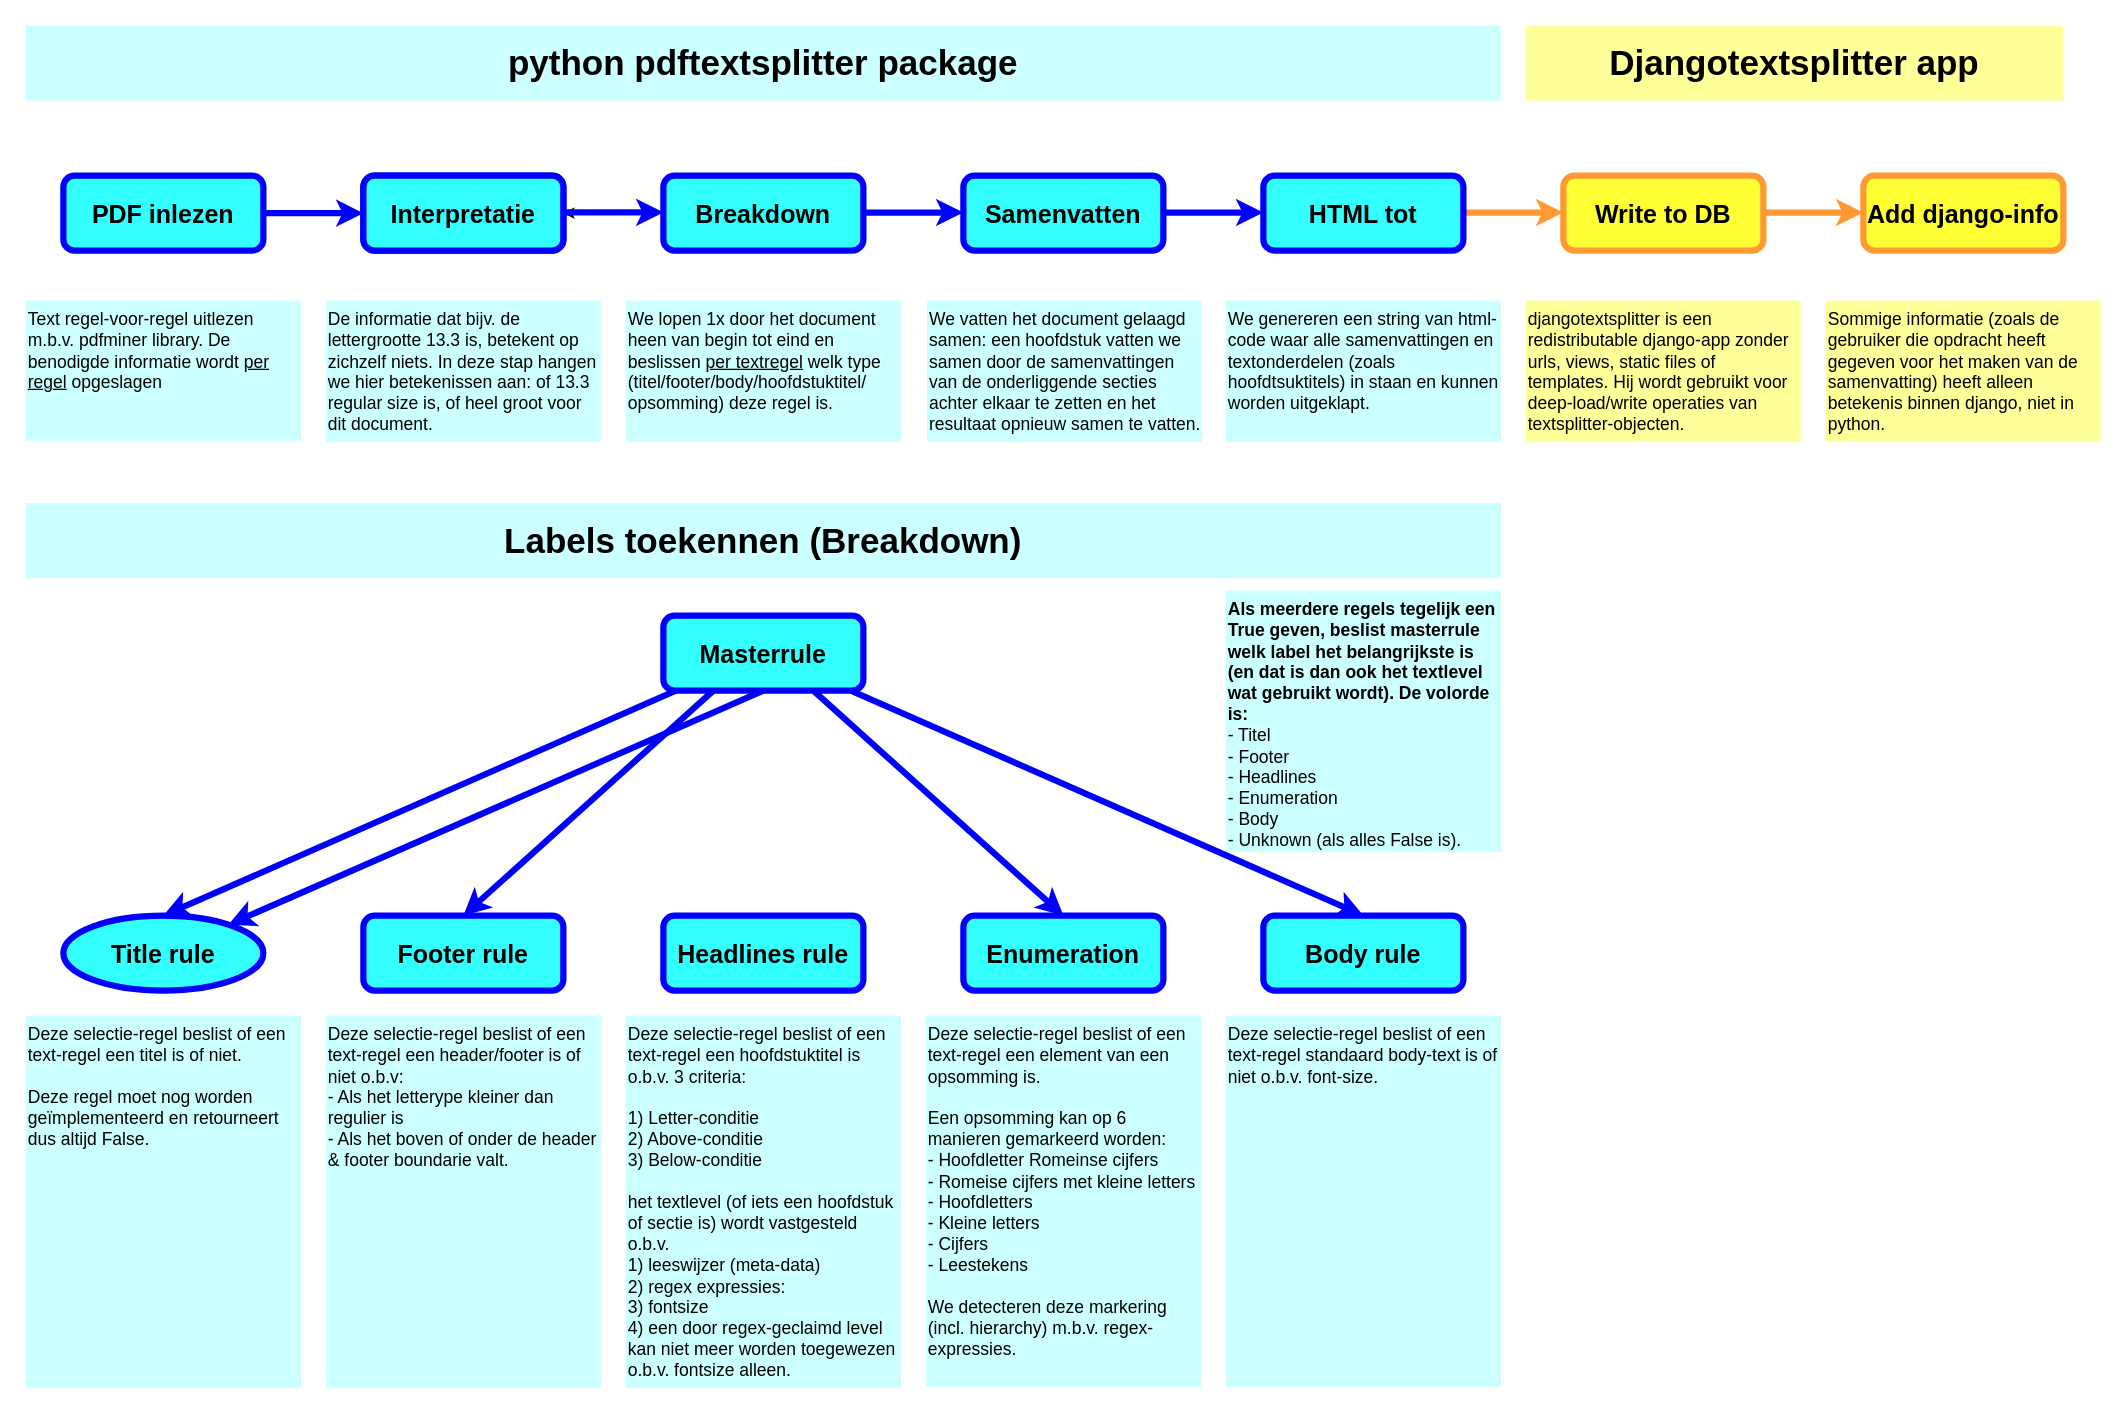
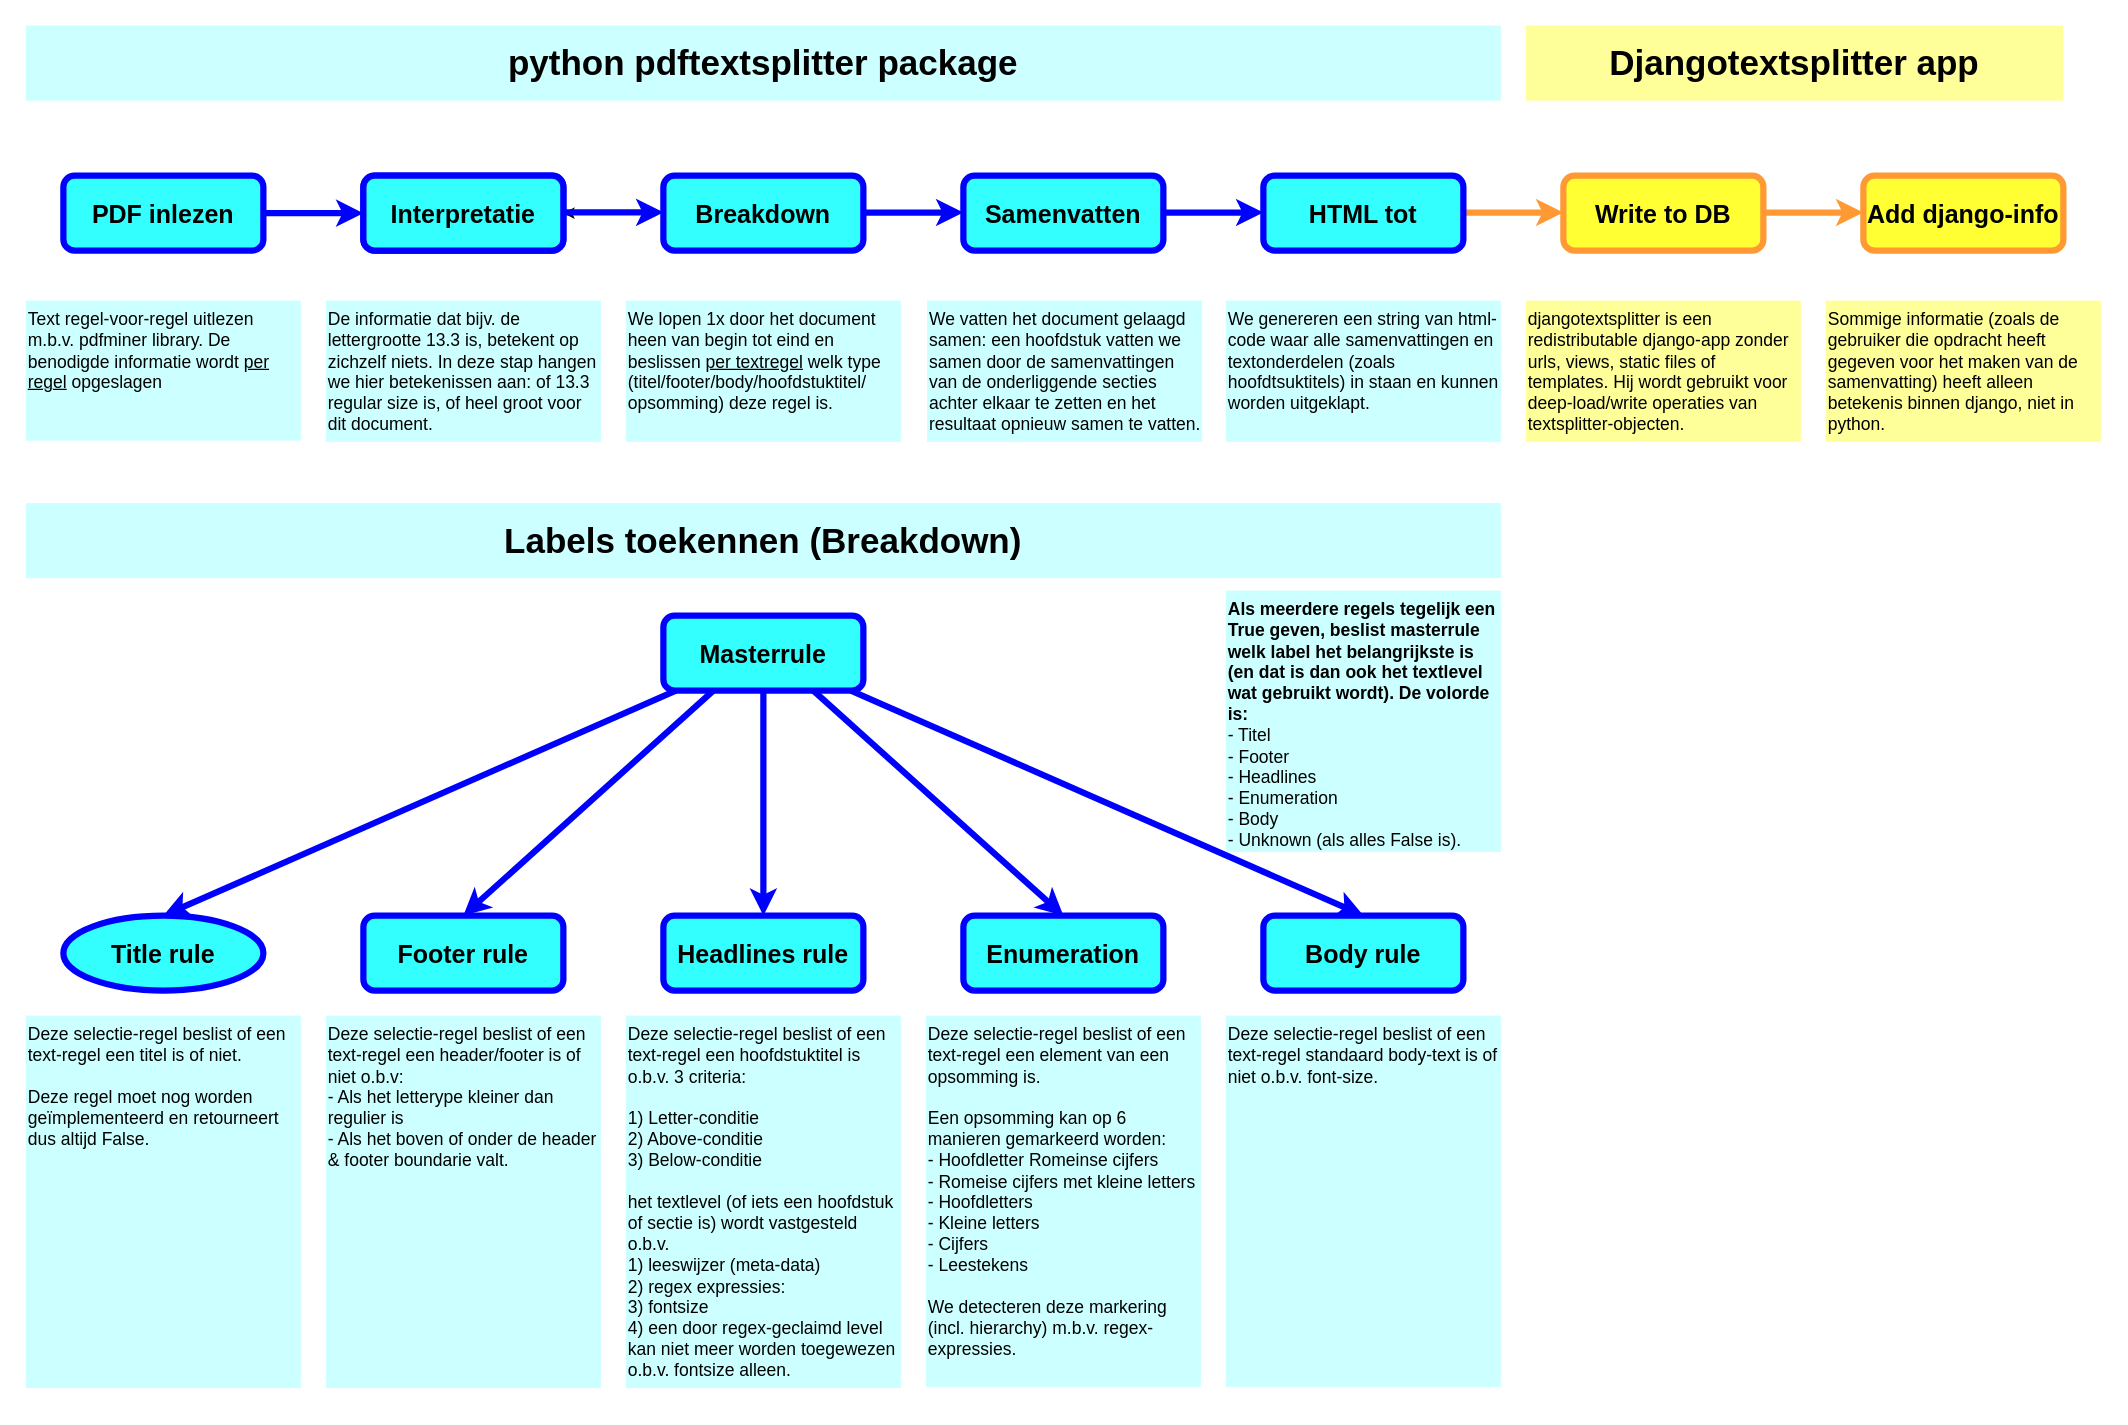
edge "Masterrule" -> "Title rule": now "Masterrule" -> "Headlines rule"
